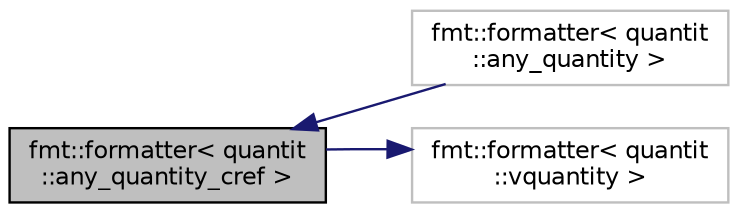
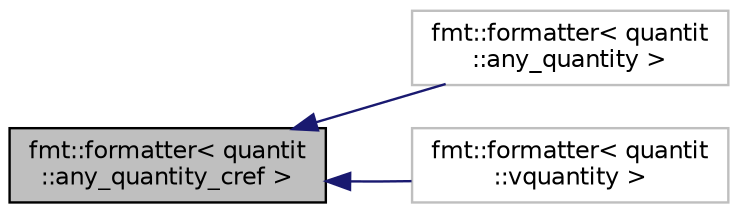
edge "fmt::formatter< quantit ::any_quantity_cref >" -> "fmt::formatter< quantit ::vquantity >": reversed
